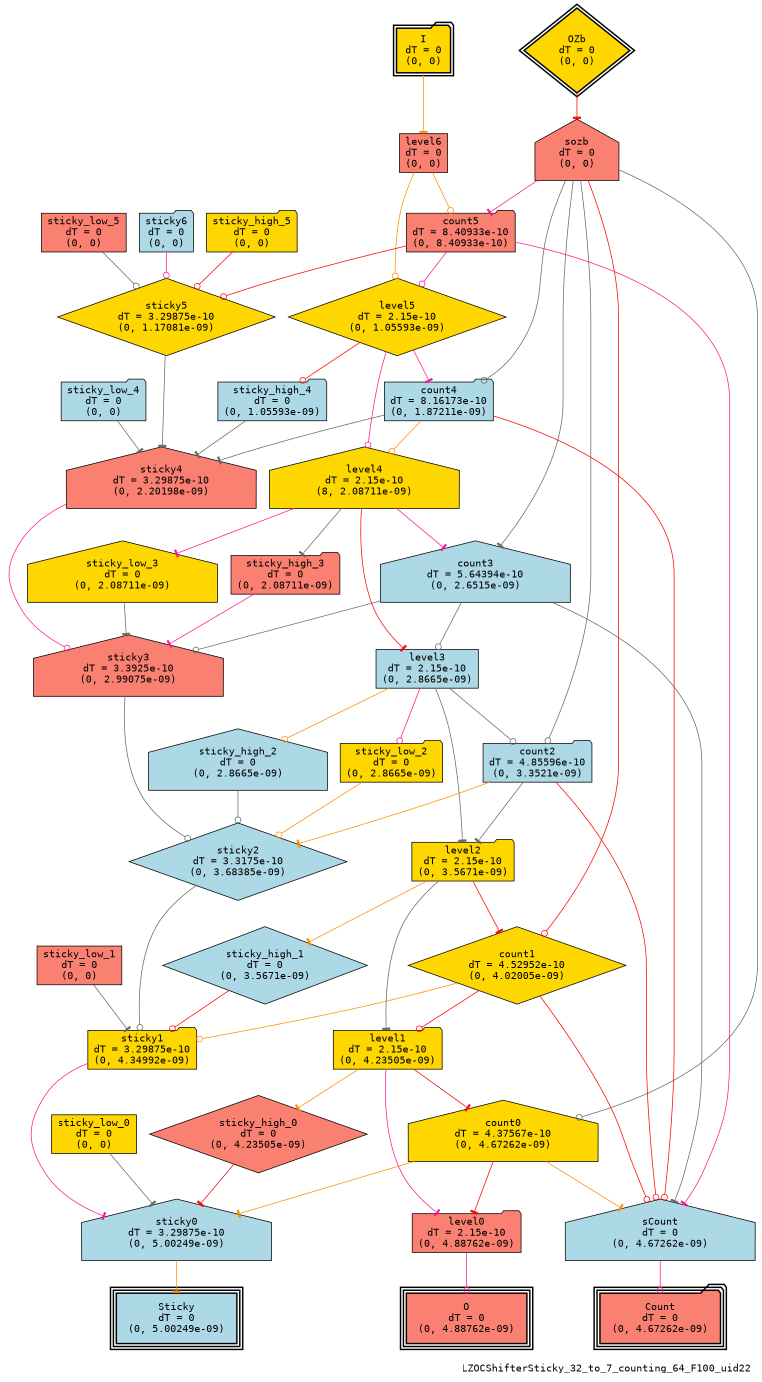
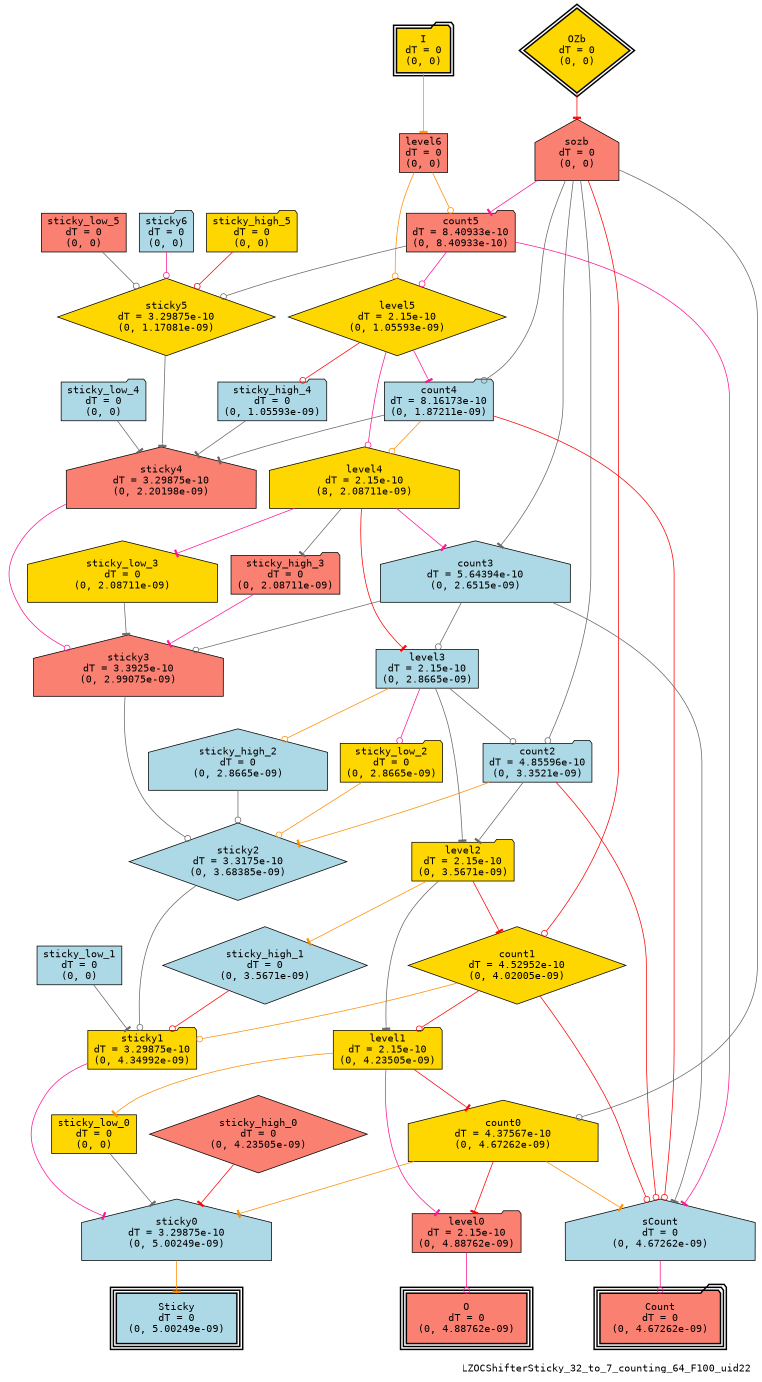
edge "count5 dT = 8.40933e-10 (0, 8.40933e-10)" -> "sticky5 dT = 3.29875e-10 (0, 1.17081e-09)": color red -> gray40
node "sticky_low_1 dT = 0 (0, 0)": fillcolor salmon -> lightblue
edge "level1 dT = 2.15e-10 (0, 4.23505e-09)" -> "sticky_high_0 dT = 0 (0, 4.23505e-09)": now "level1 dT = 2.15e-10 (0, 4.23505e-09)" -> "sticky_low_0 dT = 0 (0, 0)"
